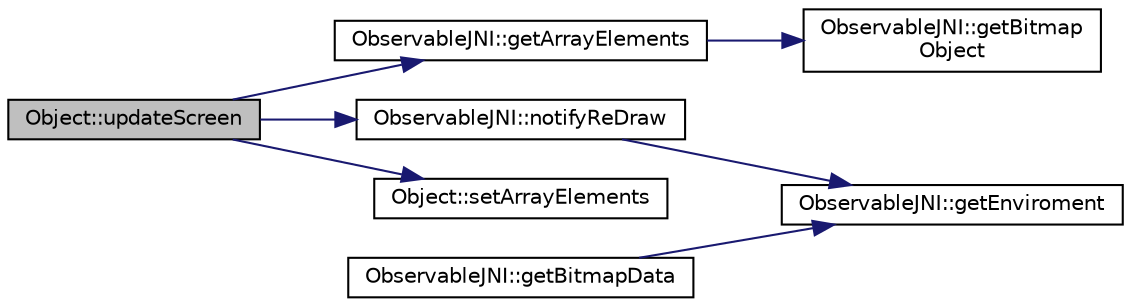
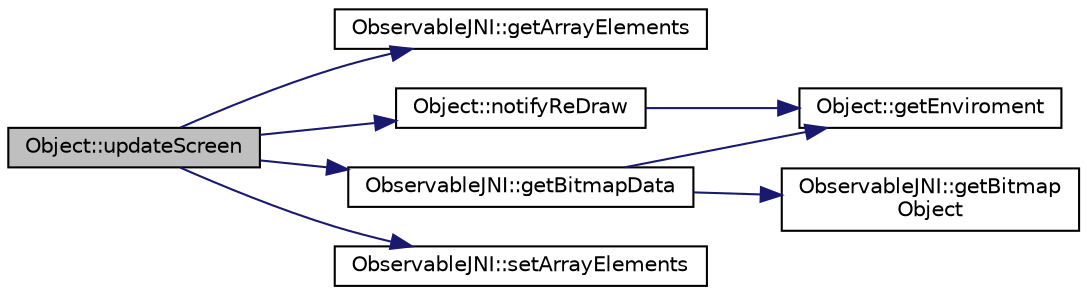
edge "ObservableJNI::getArrayElements" -> "ObservableJNI::getBitmap Object": now "ObservableJNI::getBitmapData" -> "ObservableJNI::getBitmap Object"
node "ObservableJNI::notifyReDraw": label "ObservableJNI::notifyReDraw" -> "Object::notifyReDraw"
edge "Object::updateScreen" -> "ObservableJNI::getBitmapData": added
node "Object::setArrayElements": label "Object::setArrayElements" -> "ObservableJNI::setArrayElements"
node "ObservableJNI::getEnviroment": label "ObservableJNI::getEnviroment" -> "Object::getEnviroment"
